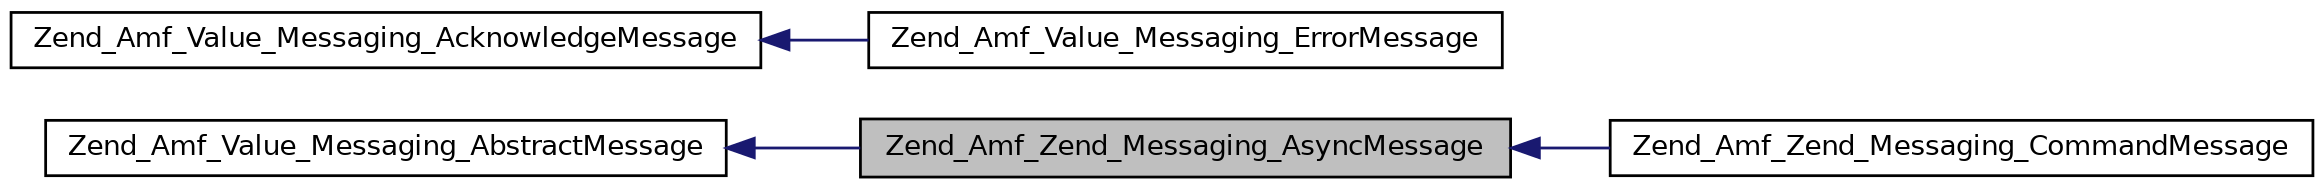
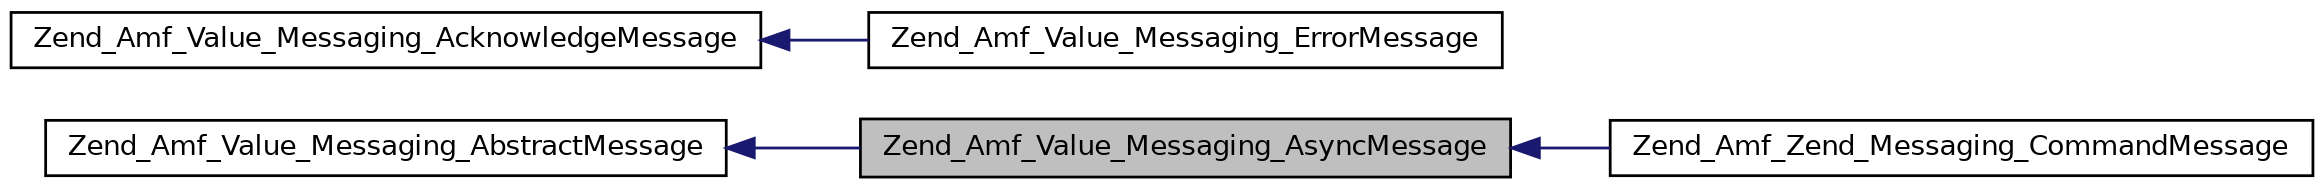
node "Zend_Amf_Zend_Messaging_AsyncMessage": label "Zend_Amf_Zend_Messaging_AsyncMessage" -> "Zend_Amf_Value_Messaging_AsyncMessage"
